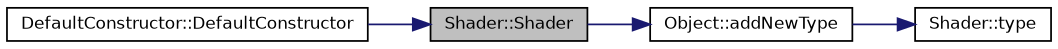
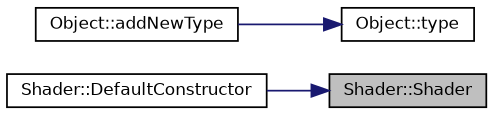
node "DefaultConstructor::DefaultConstructor": label "DefaultConstructor::DefaultConstructor" -> "Shader::DefaultConstructor"
edge "Shader::Shader" -> "Object::addNewType": removed
node "Shader::type": label "Shader::type" -> "Object::type"
